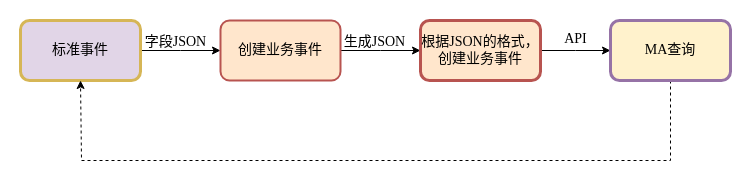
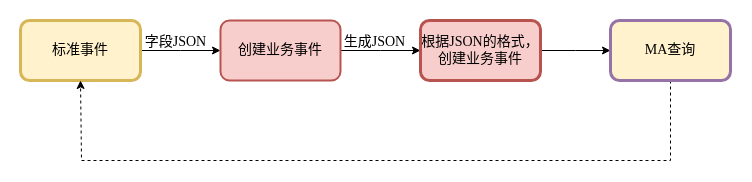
node "API": removed
node "标准事件": fillcolor #e1d5e7 -> #fff2cc
node "创建业务事件": fillcolor #ffe6cc -> #f8cecc
node "根据JSON的格式， 创建业务事件": fillcolor #ffe6cc -> #f8cecc
